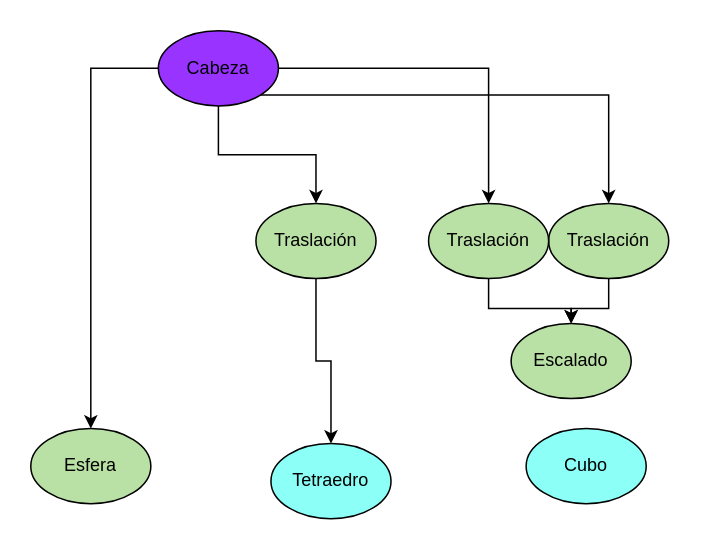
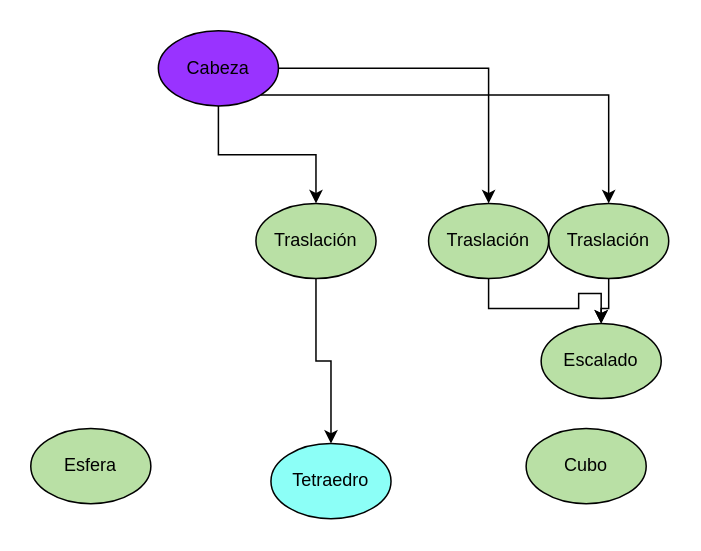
edge "Cabeza" -> "Esfera": removed
node "Escalado": moved (571, 361) -> (601, 361)
node "Cubo": fillcolor #8cfff7 -> #b9e0a5
